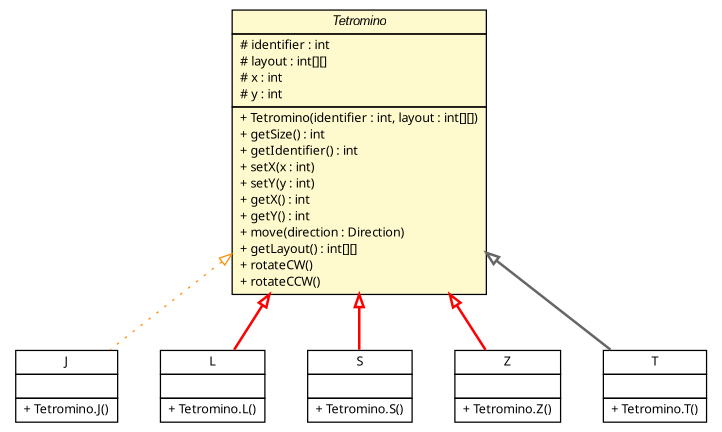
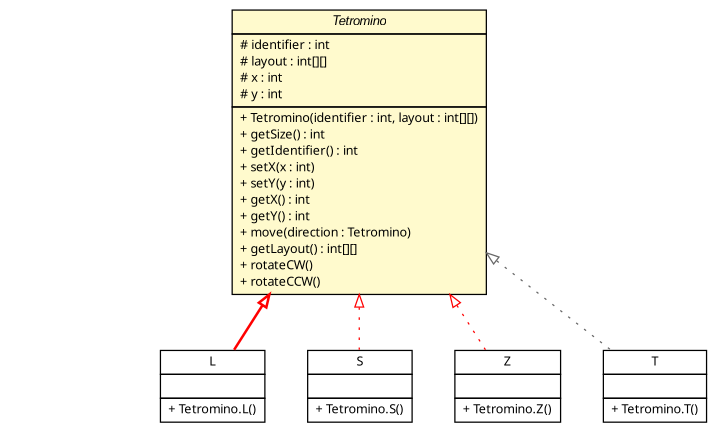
node "Tetromino": text "+ move(direction : Direction)" -> "+ move(direction : Tetromino)"
edge "T" -> "Tetromino": style bold -> dotted
edge "Z" -> "Tetromino": style bold -> dotted
edge "S" -> "Tetromino": style bold -> dotted
node "J": removed
